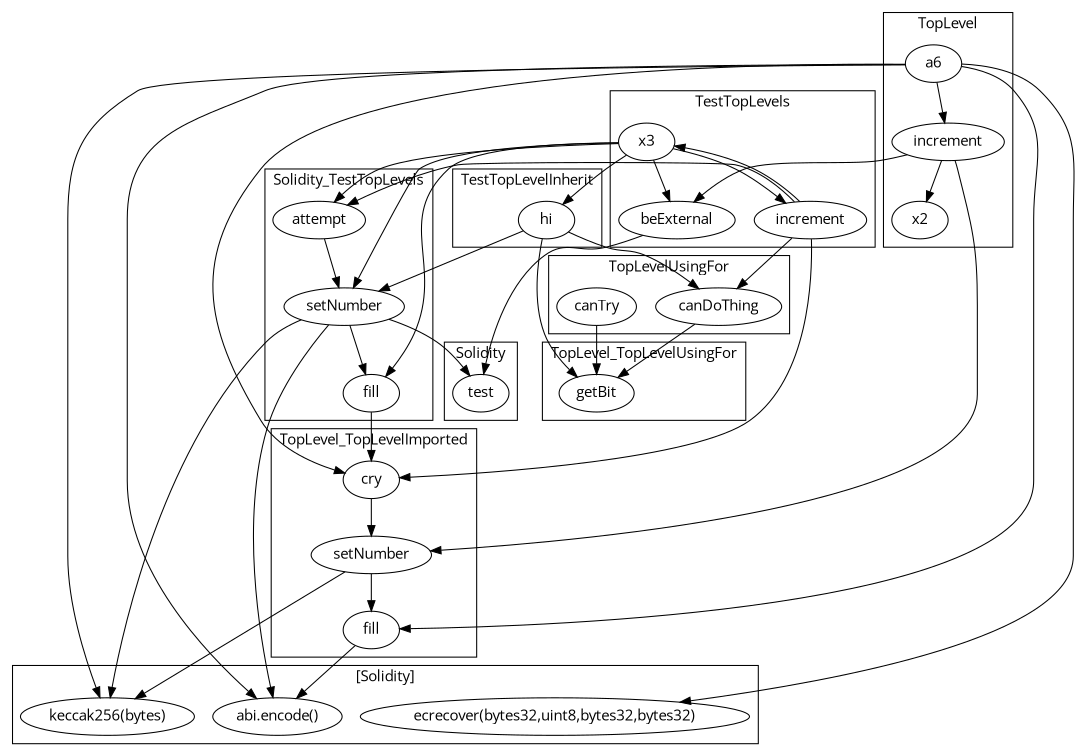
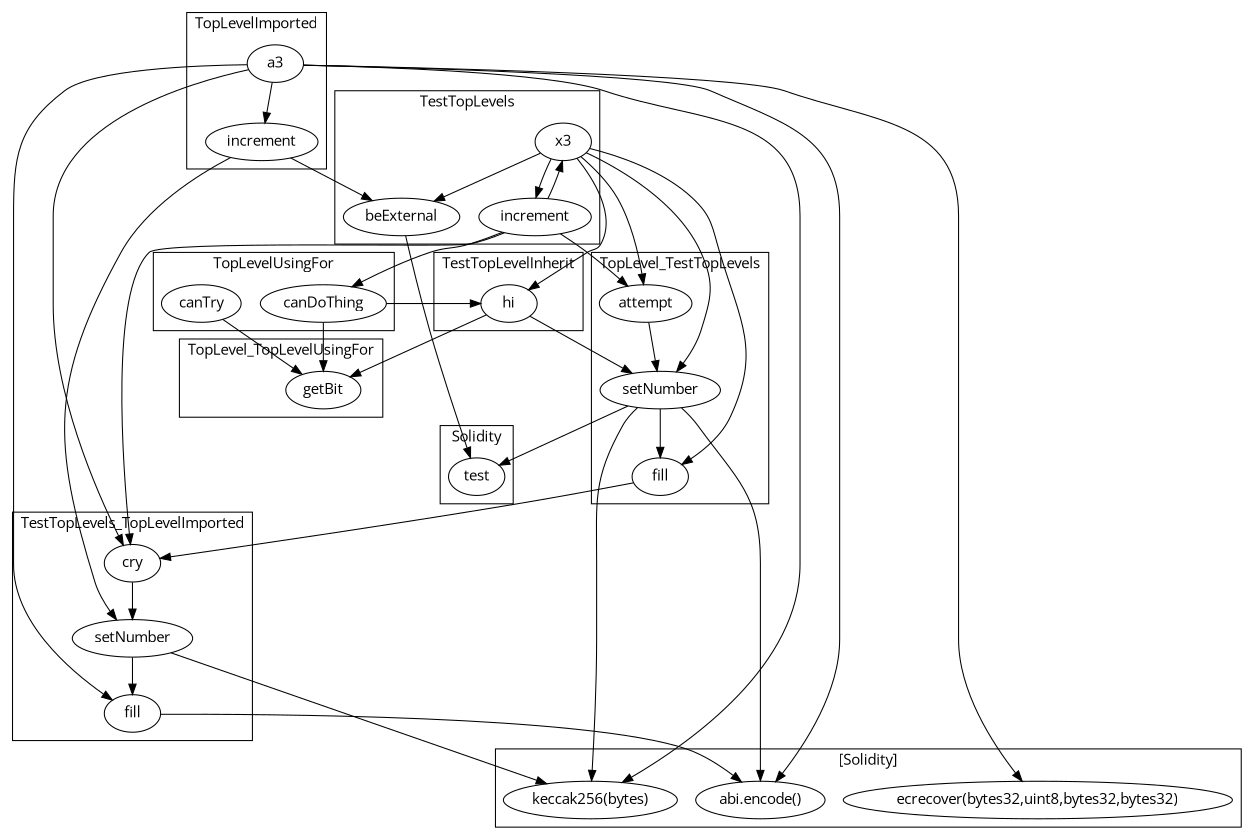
cluster "TopLevel": label "TopLevel" -> "TopLevelImported"
node "a6": label "a6" -> "a3"
cluster "Solidity_TestTopLevels": label "Solidity_TestTopLevels" -> "TopLevel_TestTopLevels"
node "x2": removed
edge "hi" -> "canDoThing": reversed
cluster "TopLevel_TopLevelImported": label "TopLevel_TopLevelImported" -> "TestTopLevels_TopLevelImported"
